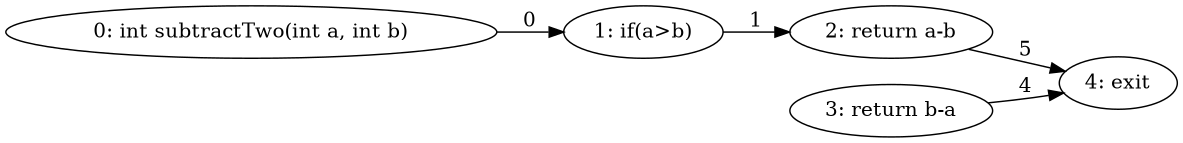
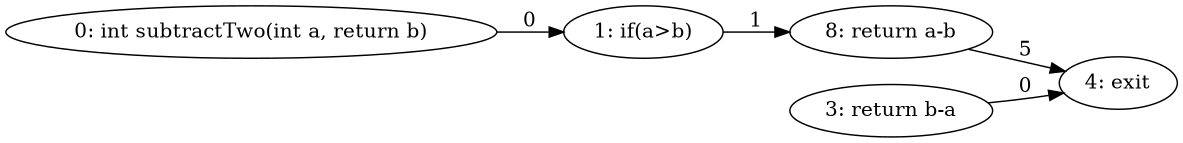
node "0: int subtractTwo(int a, int b)": label "0: int subtractTwo(int a, int b)" -> "0: int subtractTwo(int a, return b)"
node "2: return a-b": label "2: return a-b" -> "8: return a-b"
edge "3: return b-a" -> "4: exit": label "4" -> "0"
